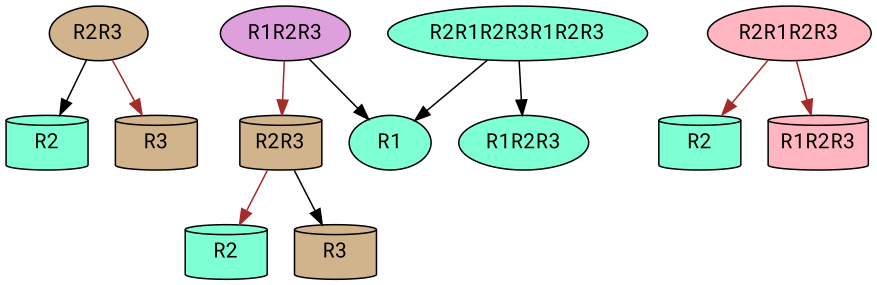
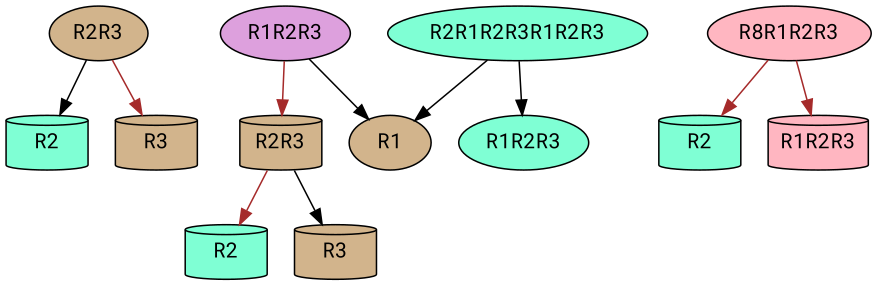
node "R2R1R2R3": label "R2R1R2R3" -> "R8R1R2R3"
node "R1": fillcolor aquamarine -> tan
